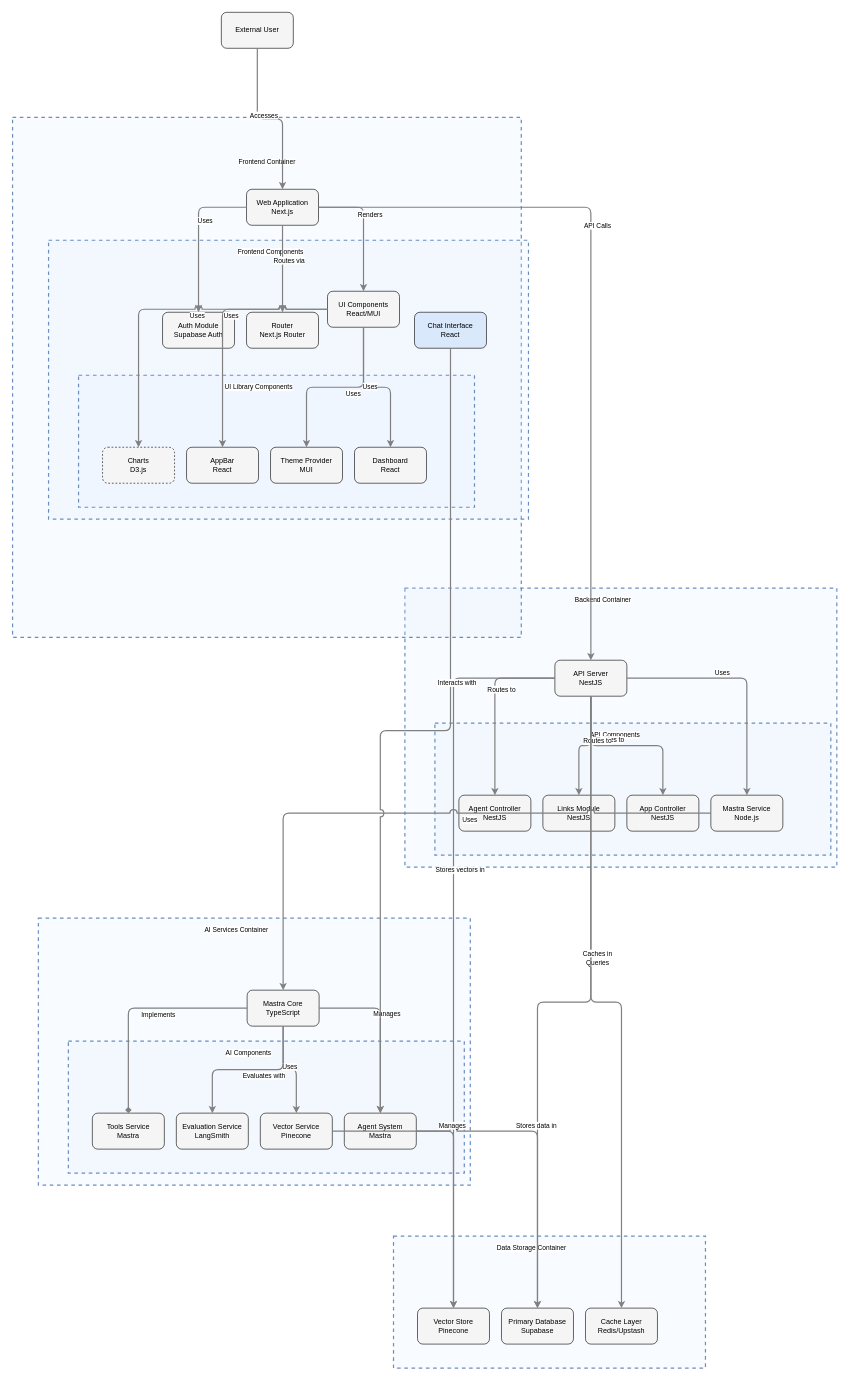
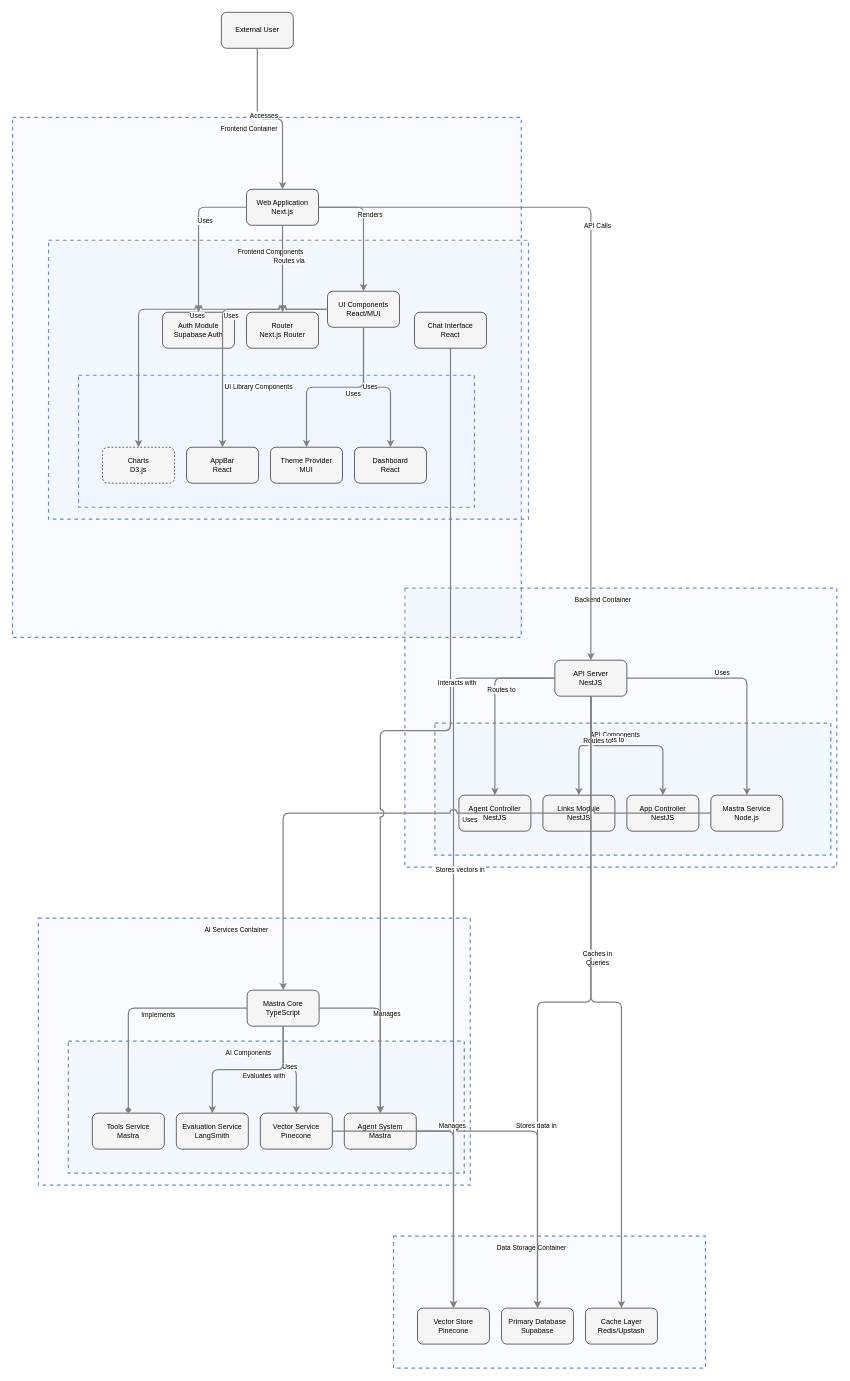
node "Frontend Container": moved (267, 162) -> (249, 129)
node "Chat Interface React": fillcolor #dae8fc -> #f5f5f5
